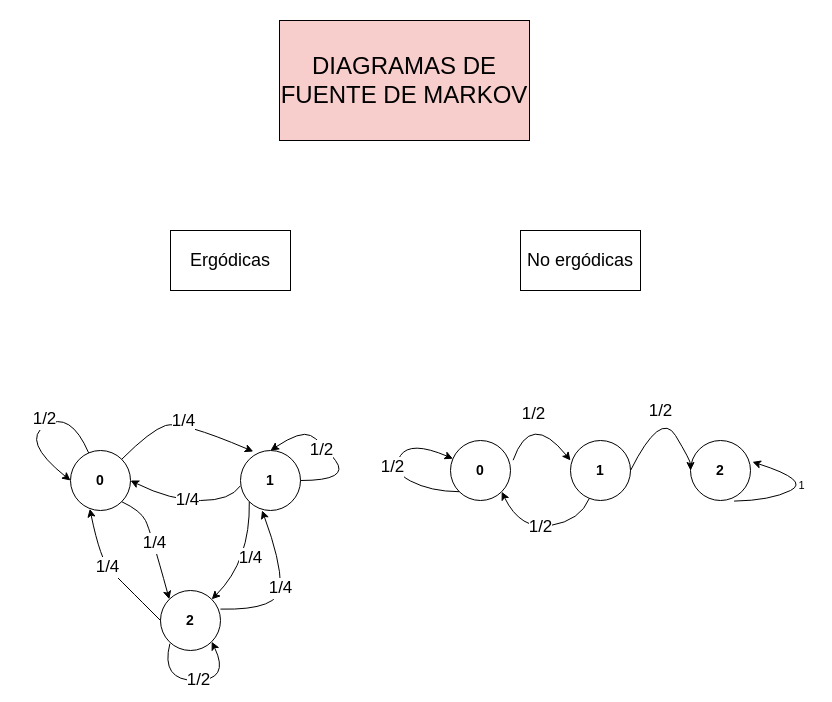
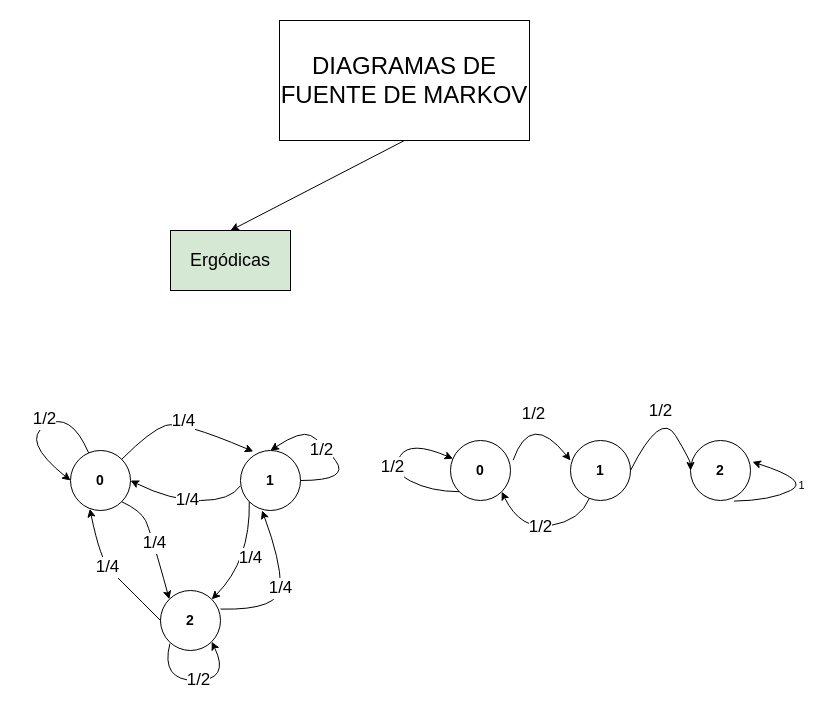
node "DIAGRAMAS DE FUENTE DE MARKOV": fillcolor #f8cecc -> #ffffff
edge "DIAGRAMAS DE FUENTE DE MARKOV" -> "Ergódicas": added
node "Ergódicas": fillcolor #ffffff -> #d5e8d4
node "No ergódicas": removed
